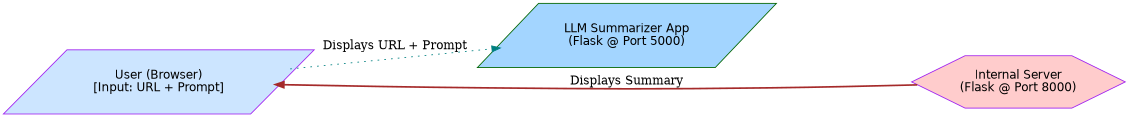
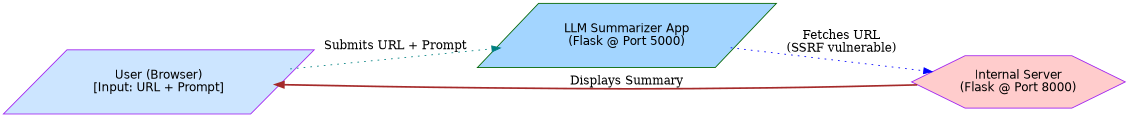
edge "User (Browser) [Input: URL + Prompt]" -> "LLM Summarizer App (Flask @ Port 5000)": label "Displays URL + Prompt" -> "Submits URL + Prompt"
edge "LLM Summarizer App (Flask @ Port 5000)" -> "Internal Server (Flask @ Port 8000)": added, label "Fetches URL (SSRF vulnerable)"
